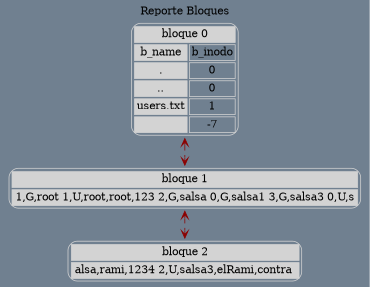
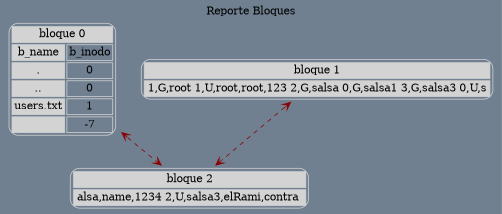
edge "bloque 0" -- "bloque 1": now "bloque 0" -- "bloque 2"
node "bloque 2": text "alsa,rami,1234 2,U,salsa3,elRami,contra" -> "alsa,name,1234 2,U,salsa3,elRami,contra"
